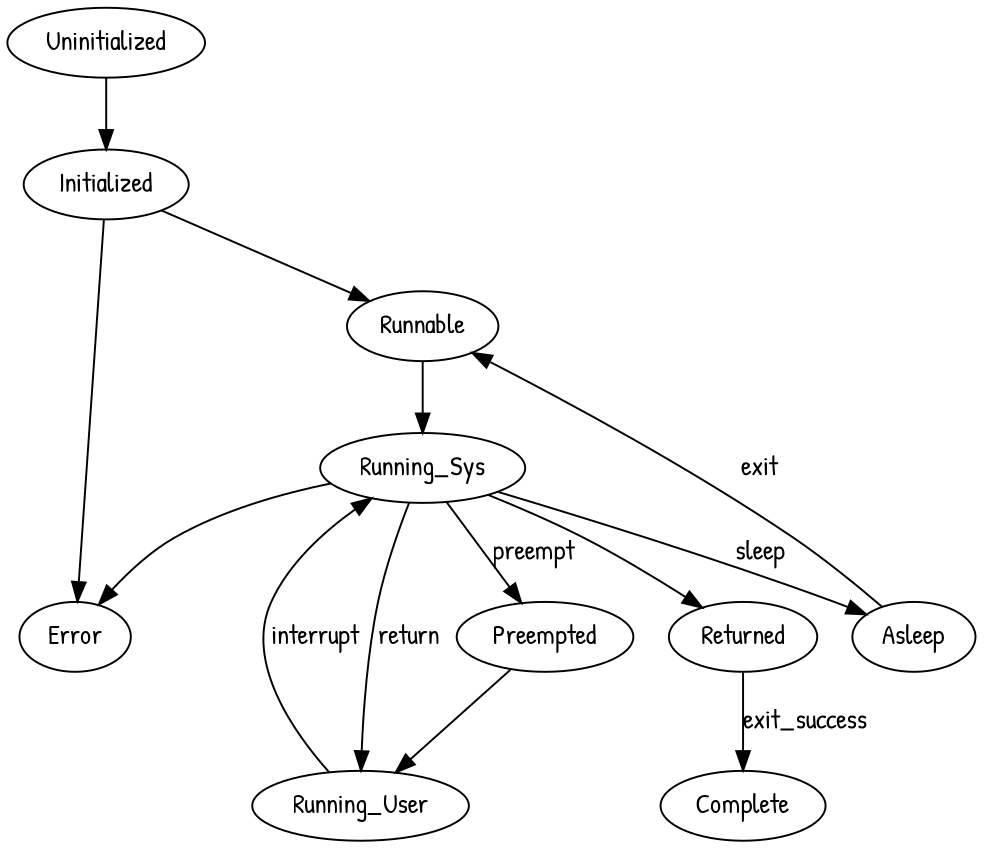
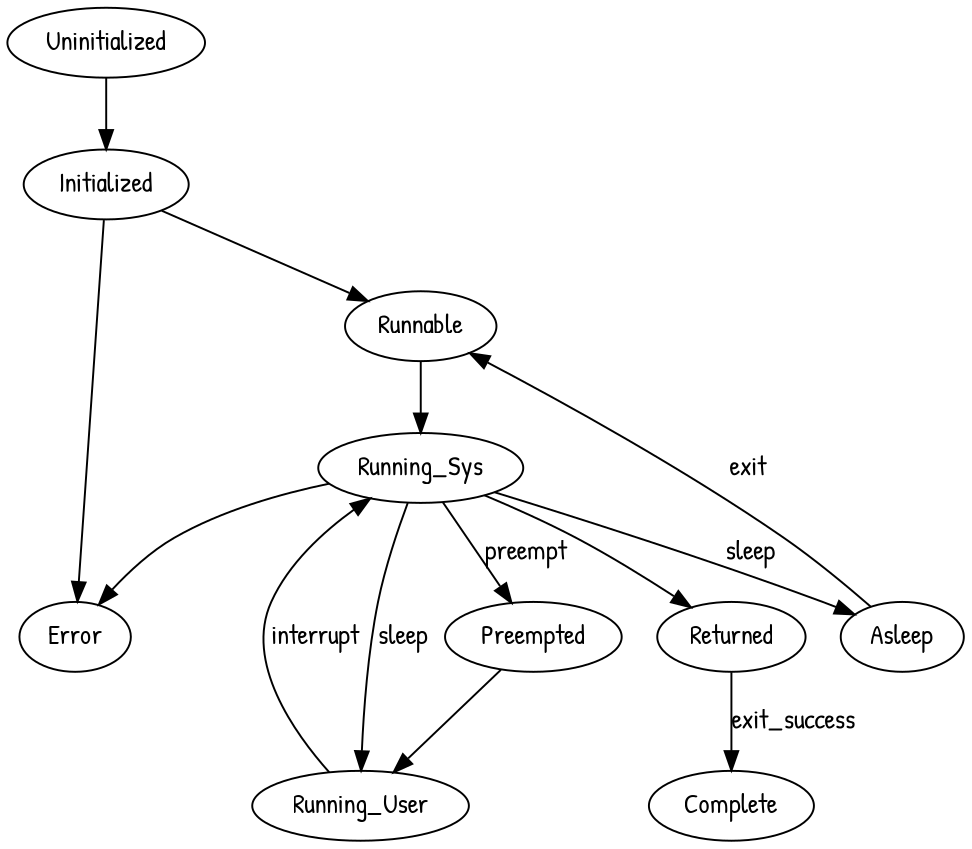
edge "Running_Sys" -> "Running_User": label "return" -> "sleep"
